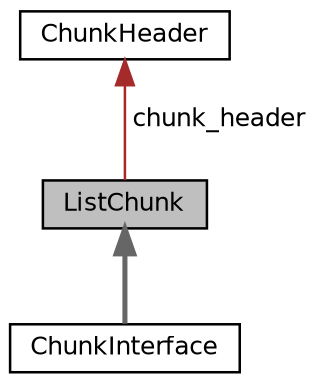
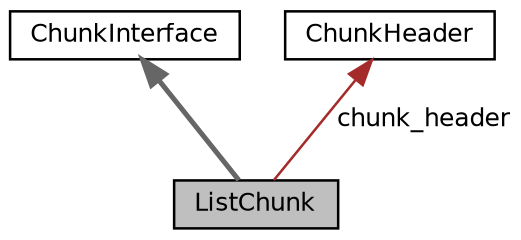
edge "ChunkInterface" -> "ListChunk": reversed
